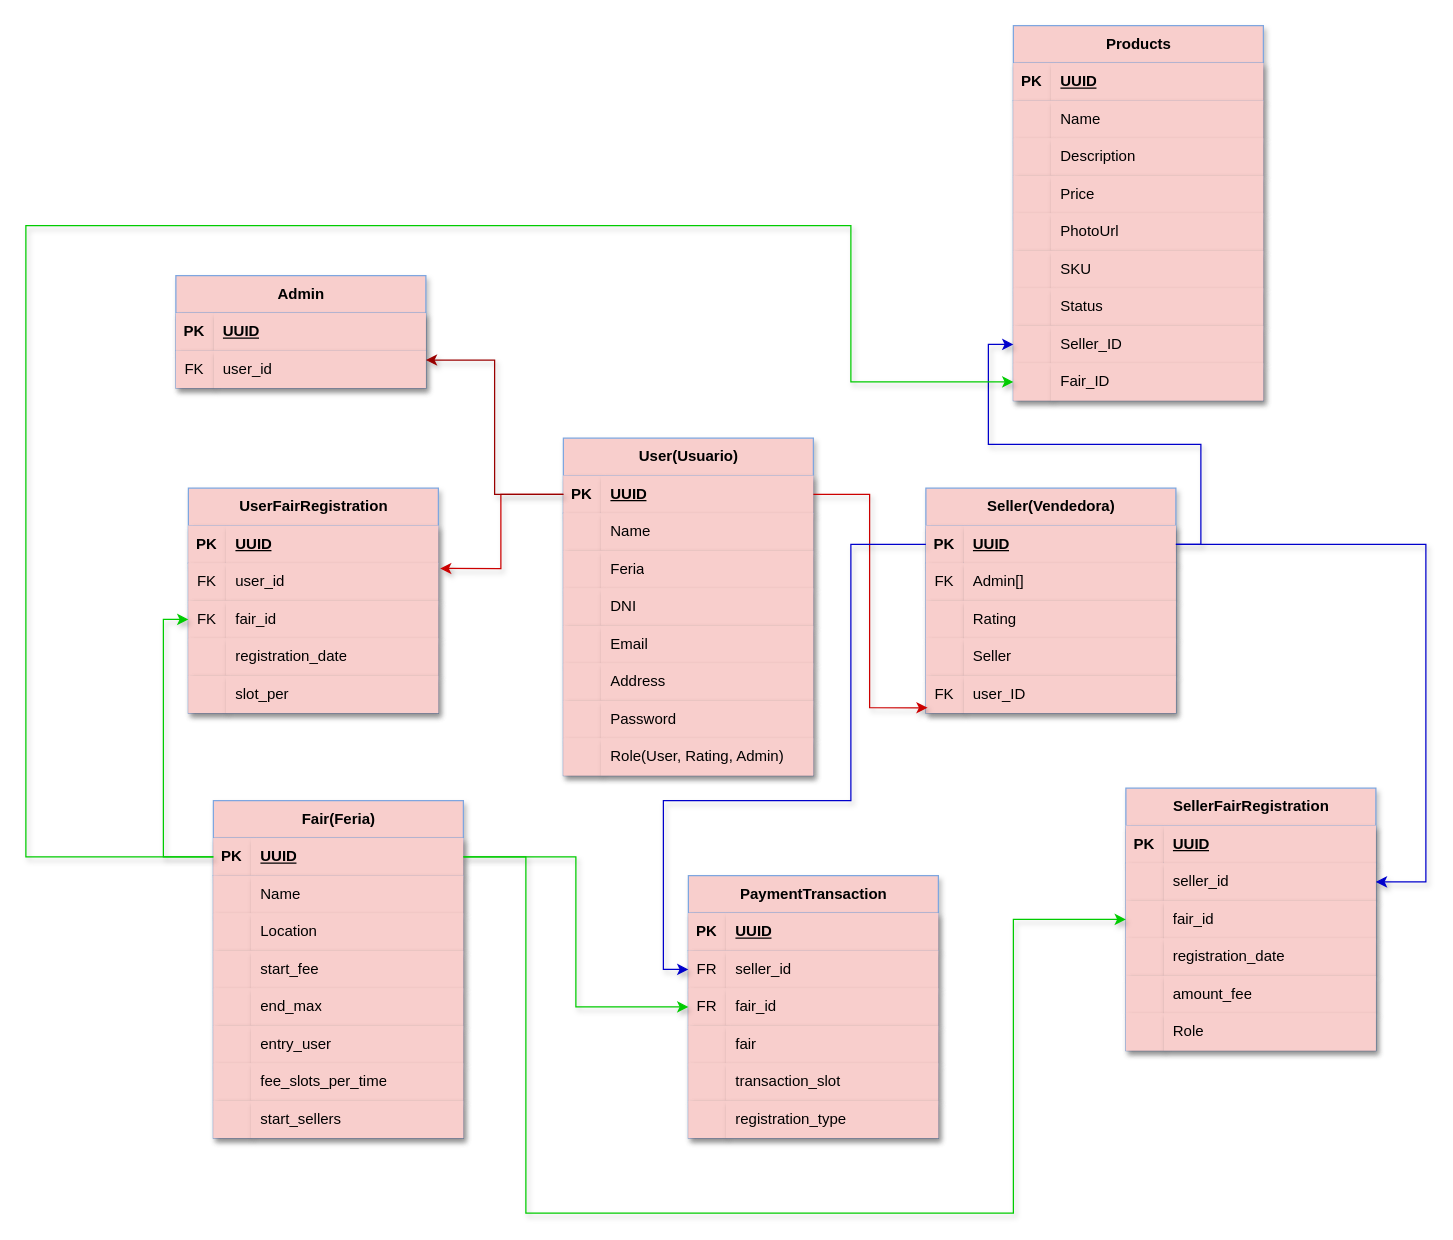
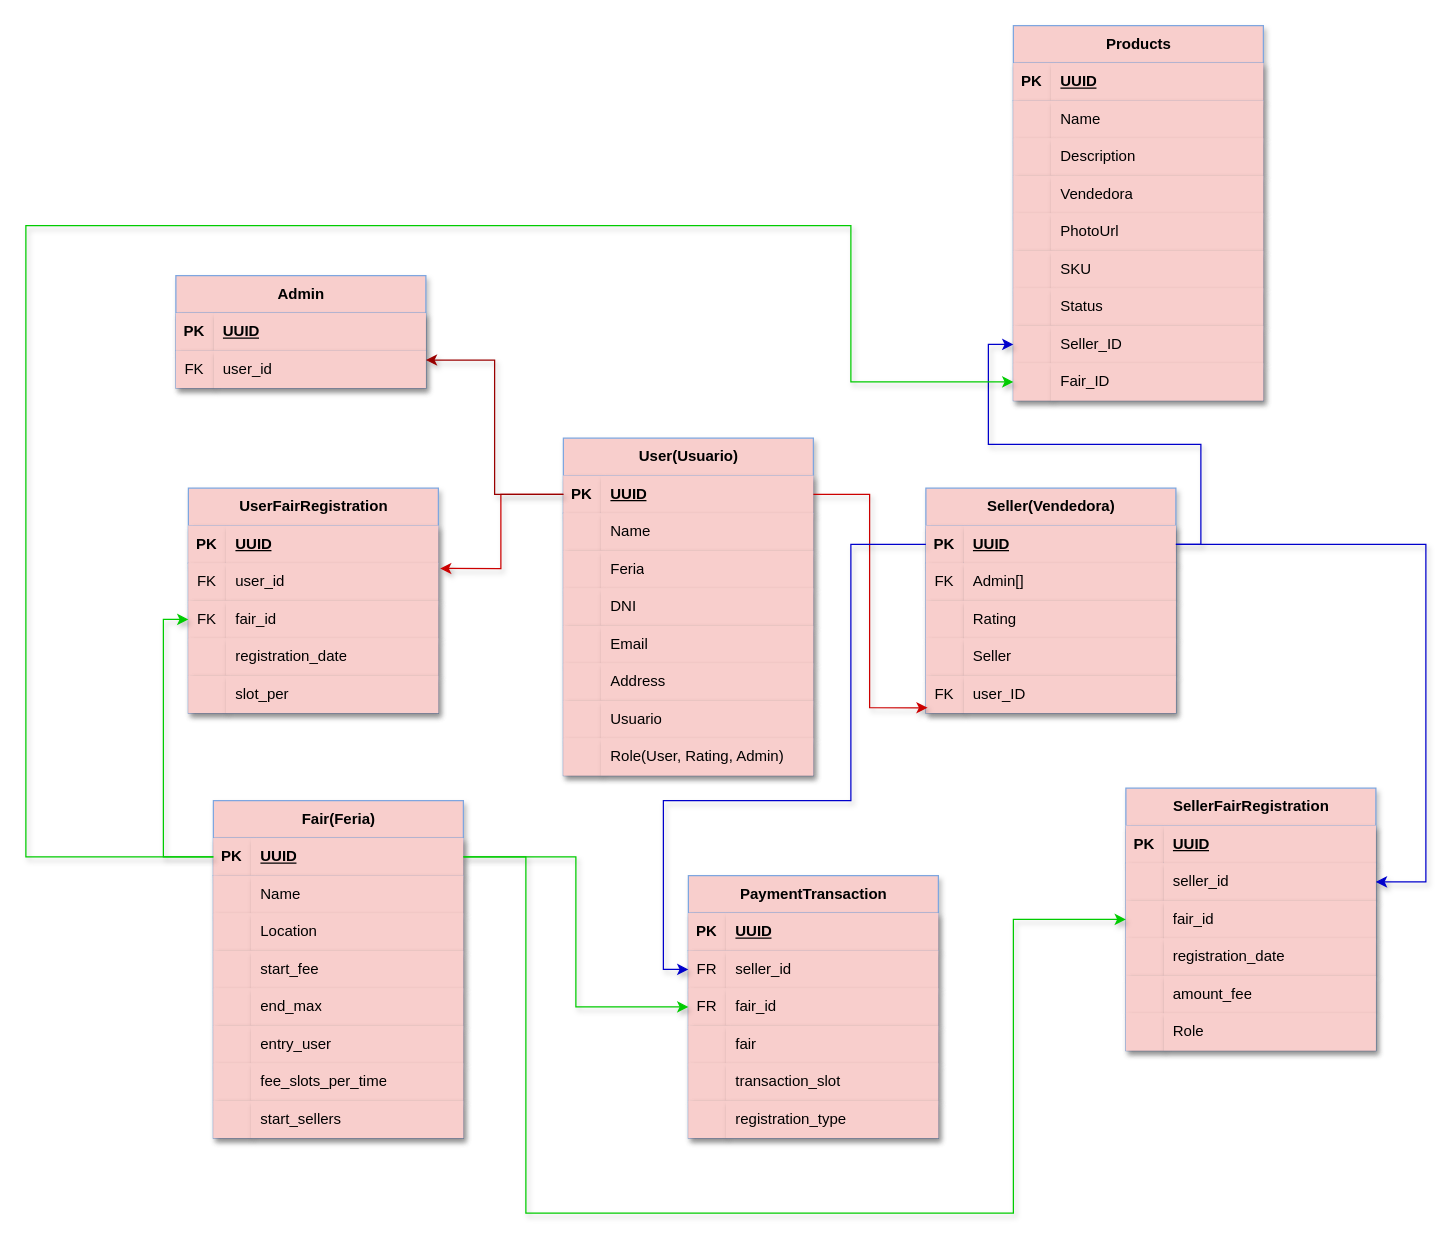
node "Price": label "Price" -> "Vendedora"
node "Password": label "Password" -> "Usuario"
